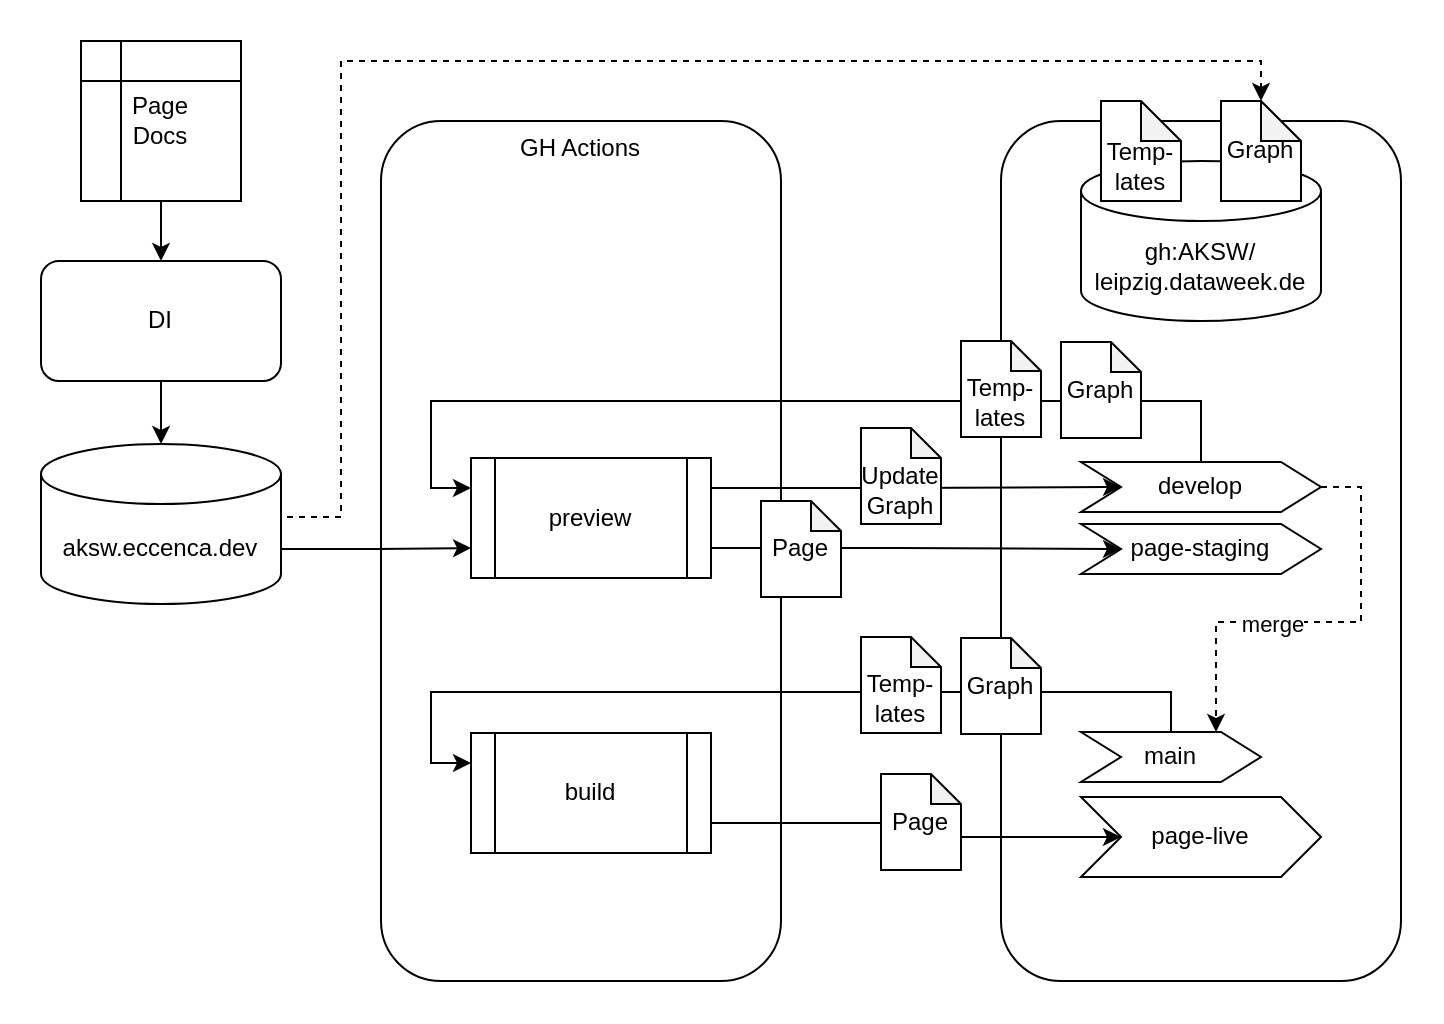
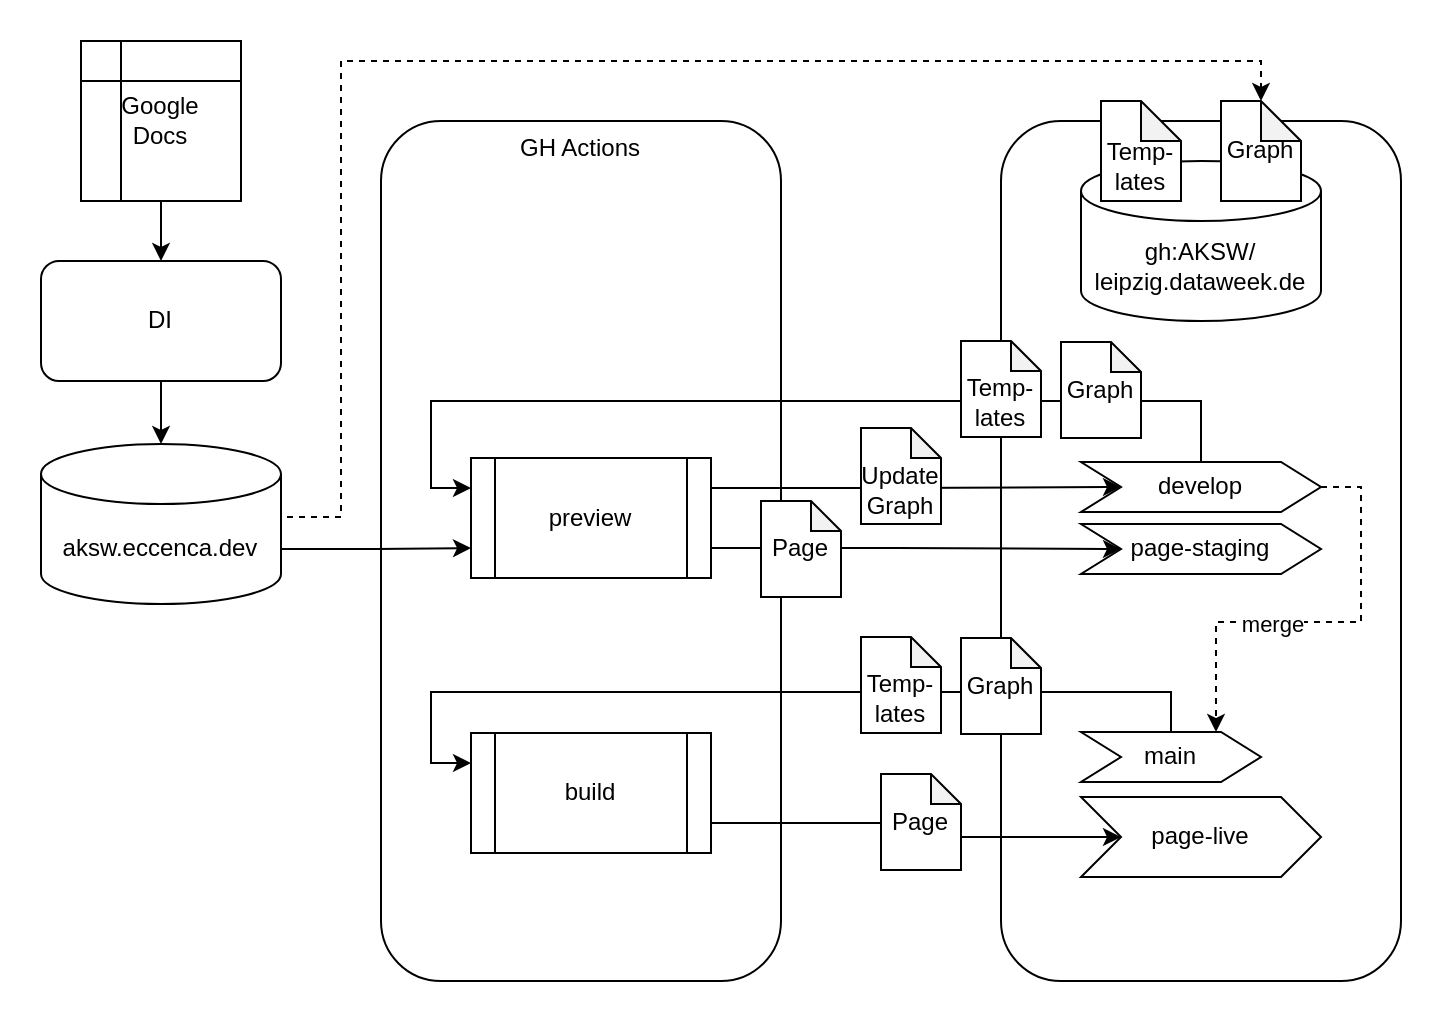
node "Page Docs": label "Page Docs" -> "Google Docs"
